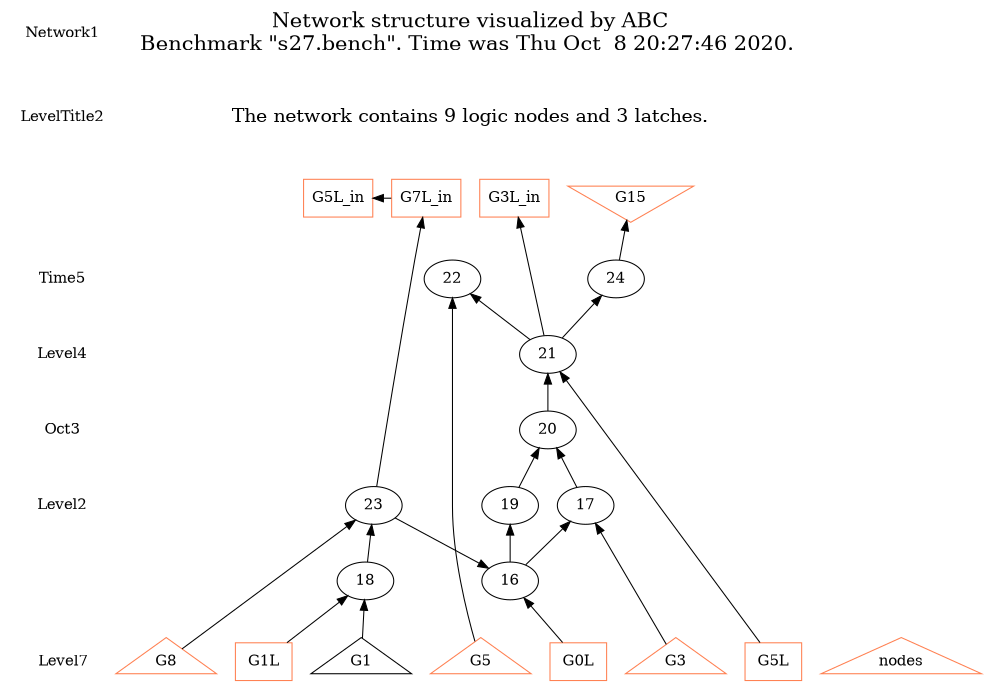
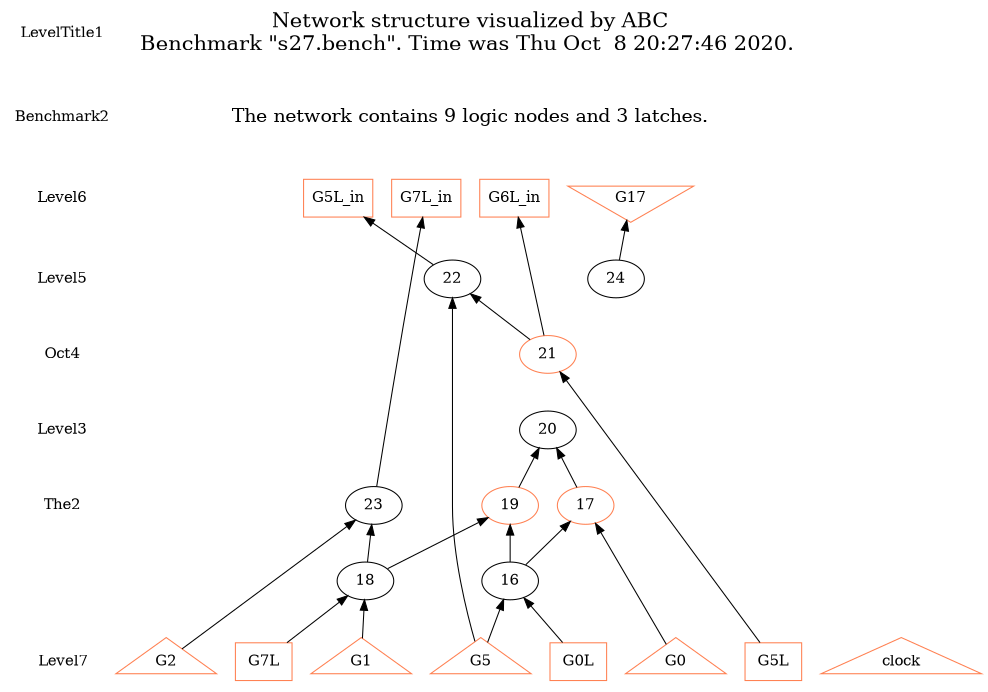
node "Network1": label "Network1" -> "LevelTitle1"
node "LevelTitle2": label "LevelTitle2" -> "Benchmark2"
node "Level6": added
edge "G7L_in" -> "G5L_in": now "22" -> "G5L_in"
node "G3L_in": label "G3L_in" -> "G6L_in"
node "G15": label "G15" -> "G17"
node "Time5": label "Time5" -> "Level5"
edge "21" -> "24": removed
node "Level4": label "Level4" -> "Oct4"
node "21": color black -> coral
edge "20" -> "21": removed
node "Oct3": label "Oct3" -> "Level3"
node "Level2": label "Level2" -> "The2"
node "19": color black -> coral
node "17": color black -> coral
edge "23" -> "16": now "G5" -> "16"
edge "18" -> "19": added
node "G8": label "G8" -> "G2"
node "G1L": label "G1L" -> "G7L"
node "G1": color black -> coral
node "G3": label "G3" -> "G0"
node "nodes": label "nodes" -> "clock"
